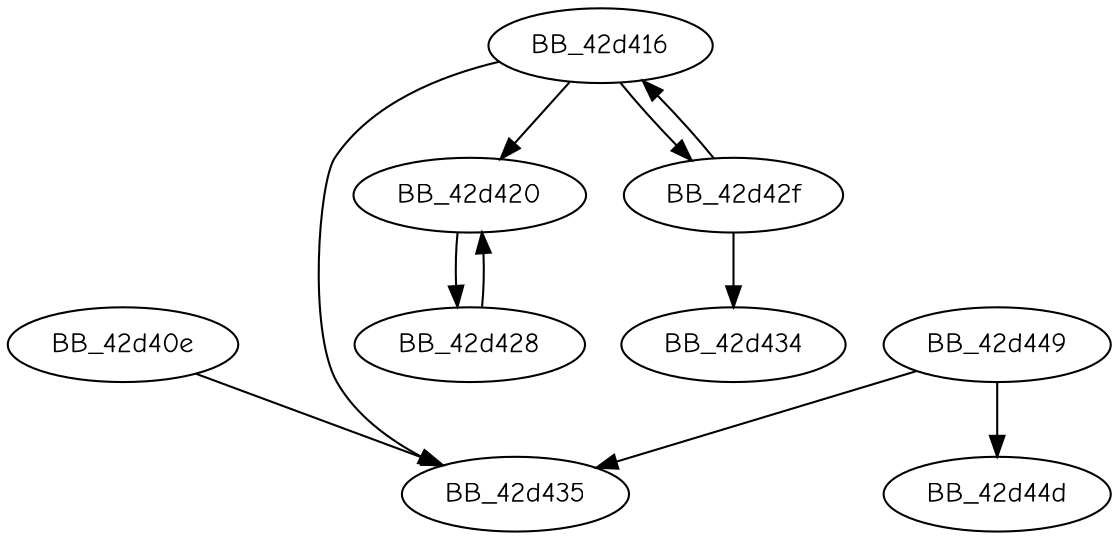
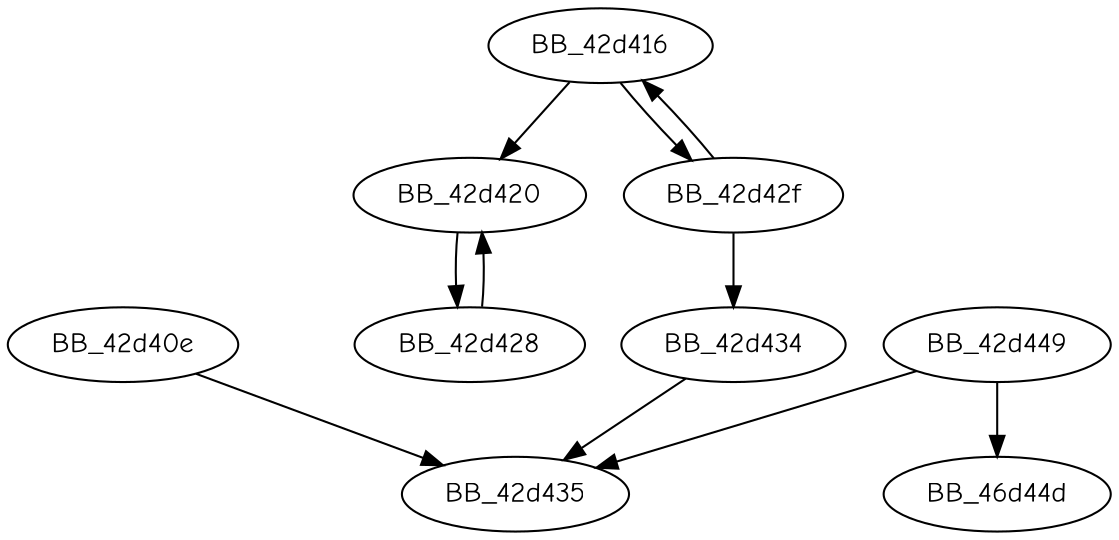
edge "BB_42d416" -> "BB_42d435": now "BB_42d434" -> "BB_42d435"
node "BB_42d44d": label "BB_42d44d" -> "BB_46d44d"
